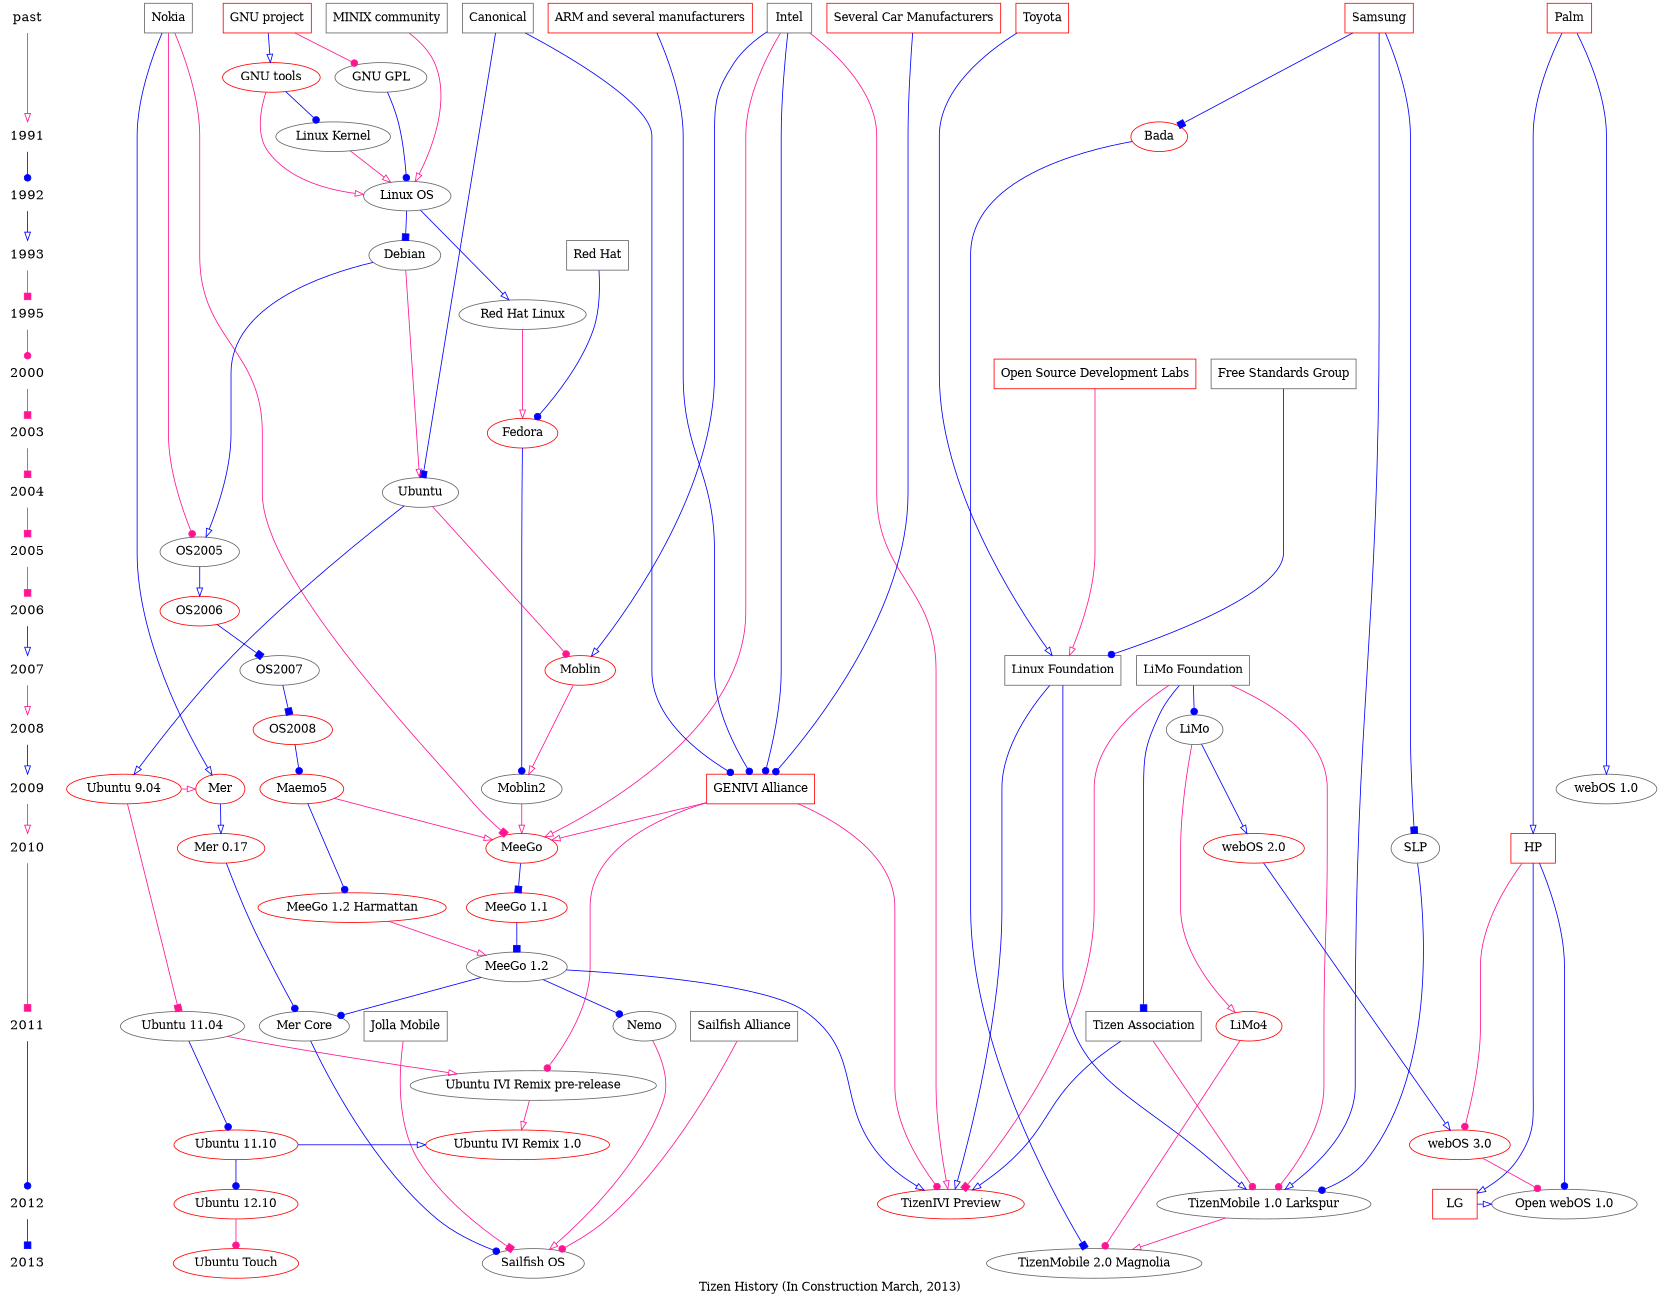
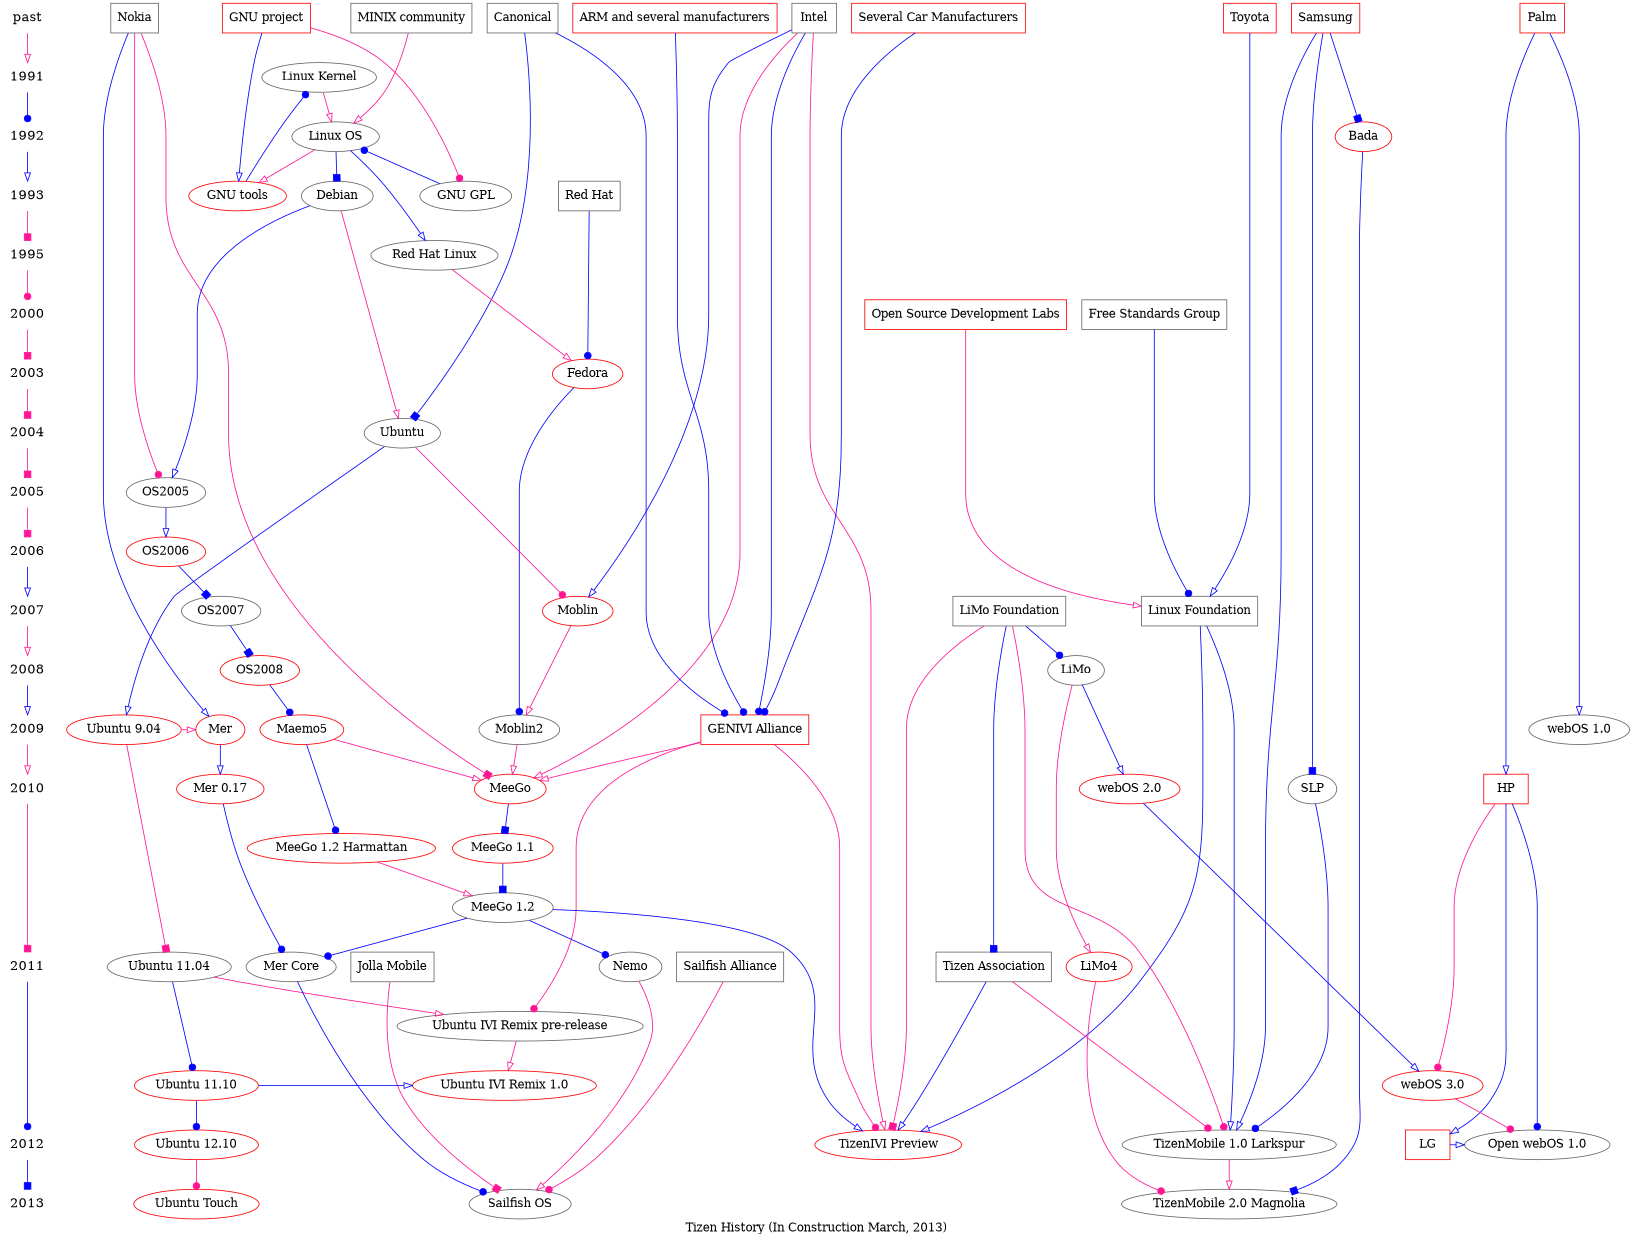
edge "GNU tools" -> "Linux OS": reversed
